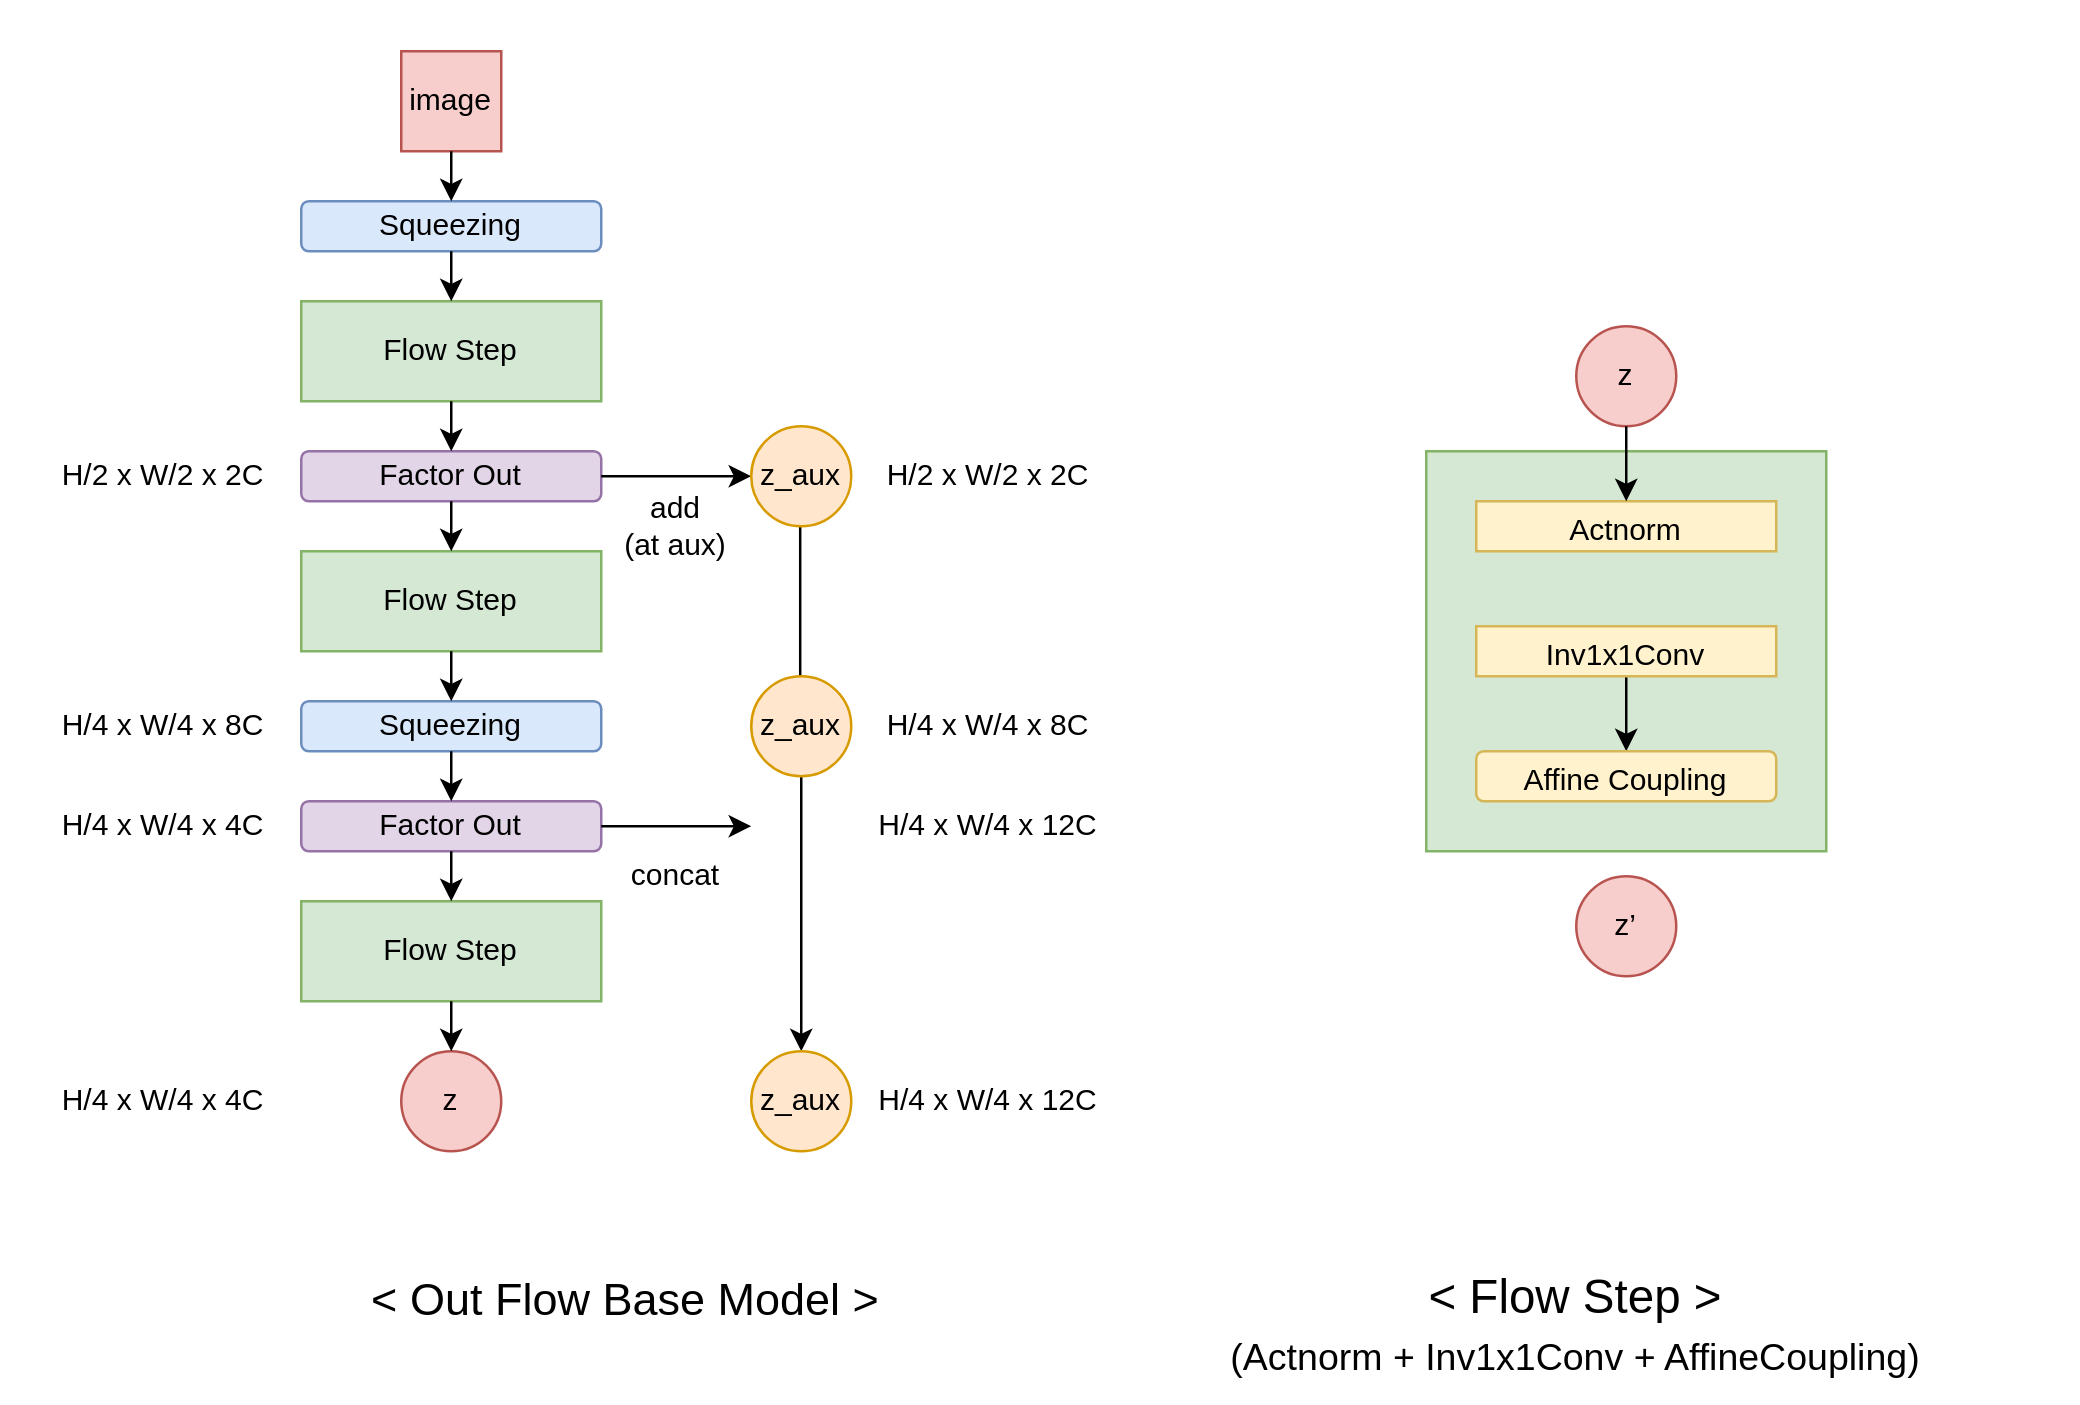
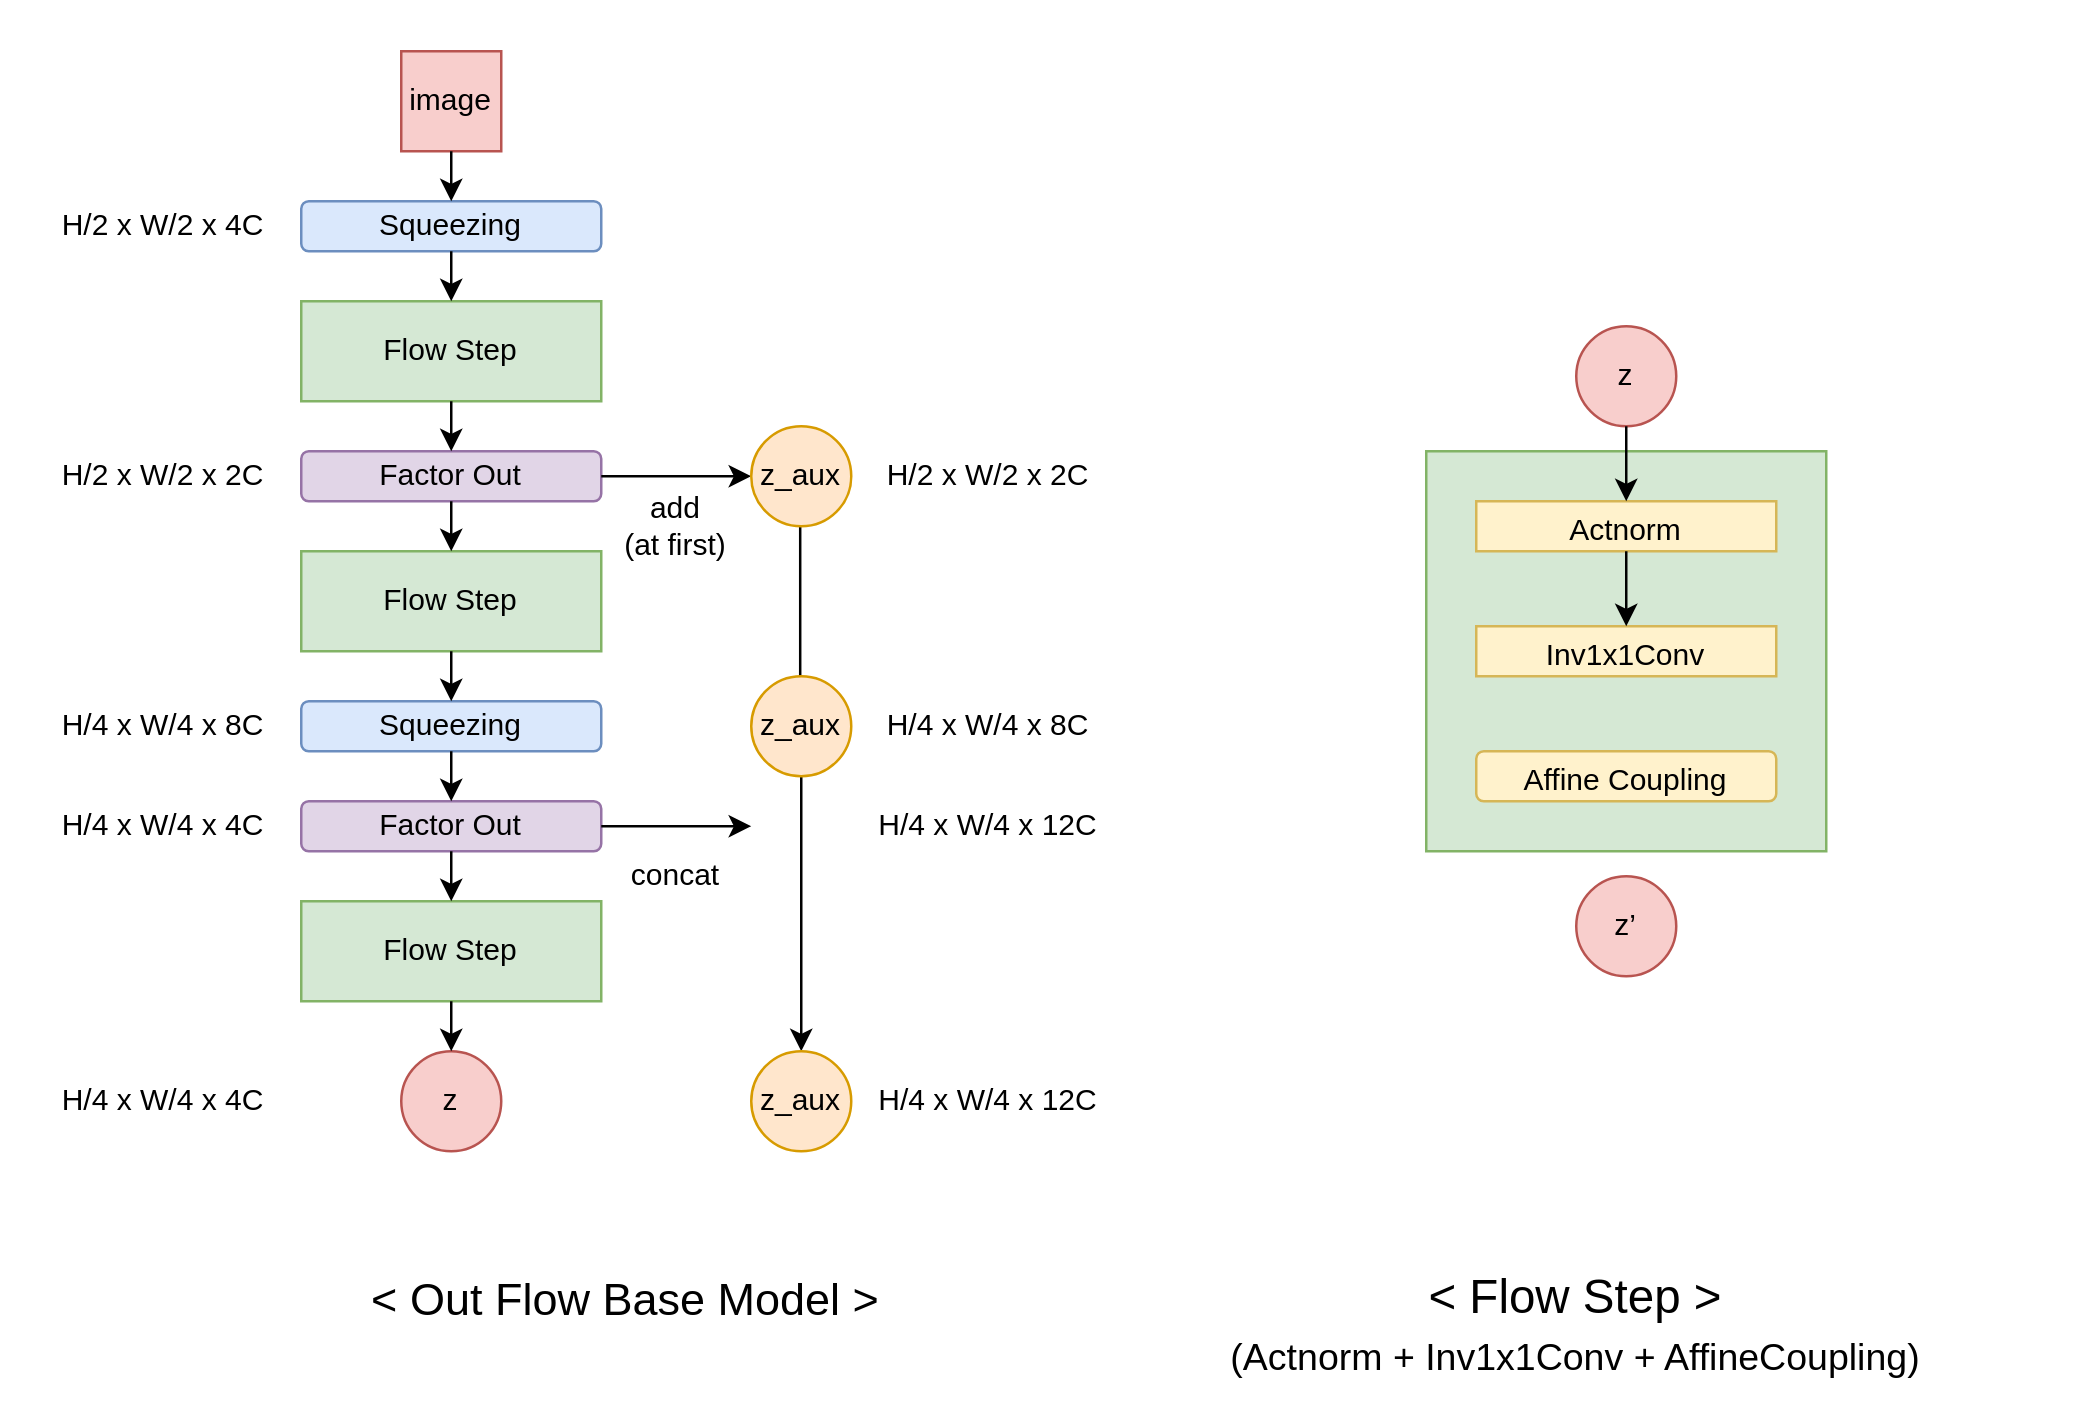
node "H/2 x W/2 x 4C": added
node "add (at aux)": label "add (at aux)" -> "add (at first)"
edge "Actnorm" -> "Inv1x1Conv": added
edge "Inv1x1Conv" -> "Affine Coupling": removed
